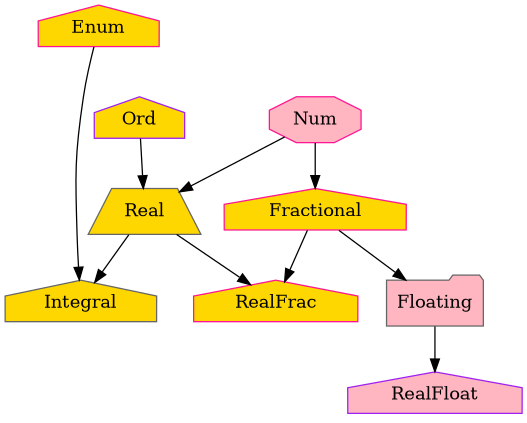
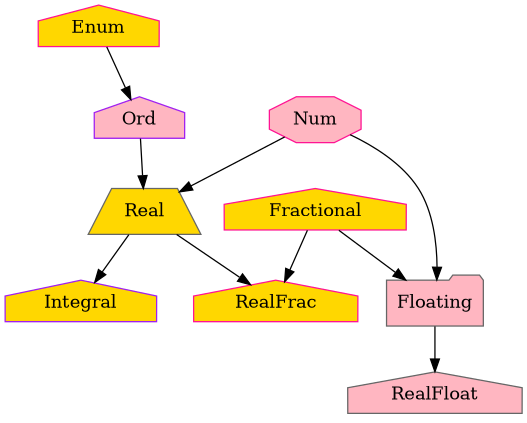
node "Ord": fillcolor gold -> lightpink
edge "Enum" -> "Integral": now "Enum" -> "Ord"
edge "Num" -> "Fractional": now "Num" -> "Floating"
node "Integral": color gray40 -> purple
node "RealFloat": color purple -> gray40
